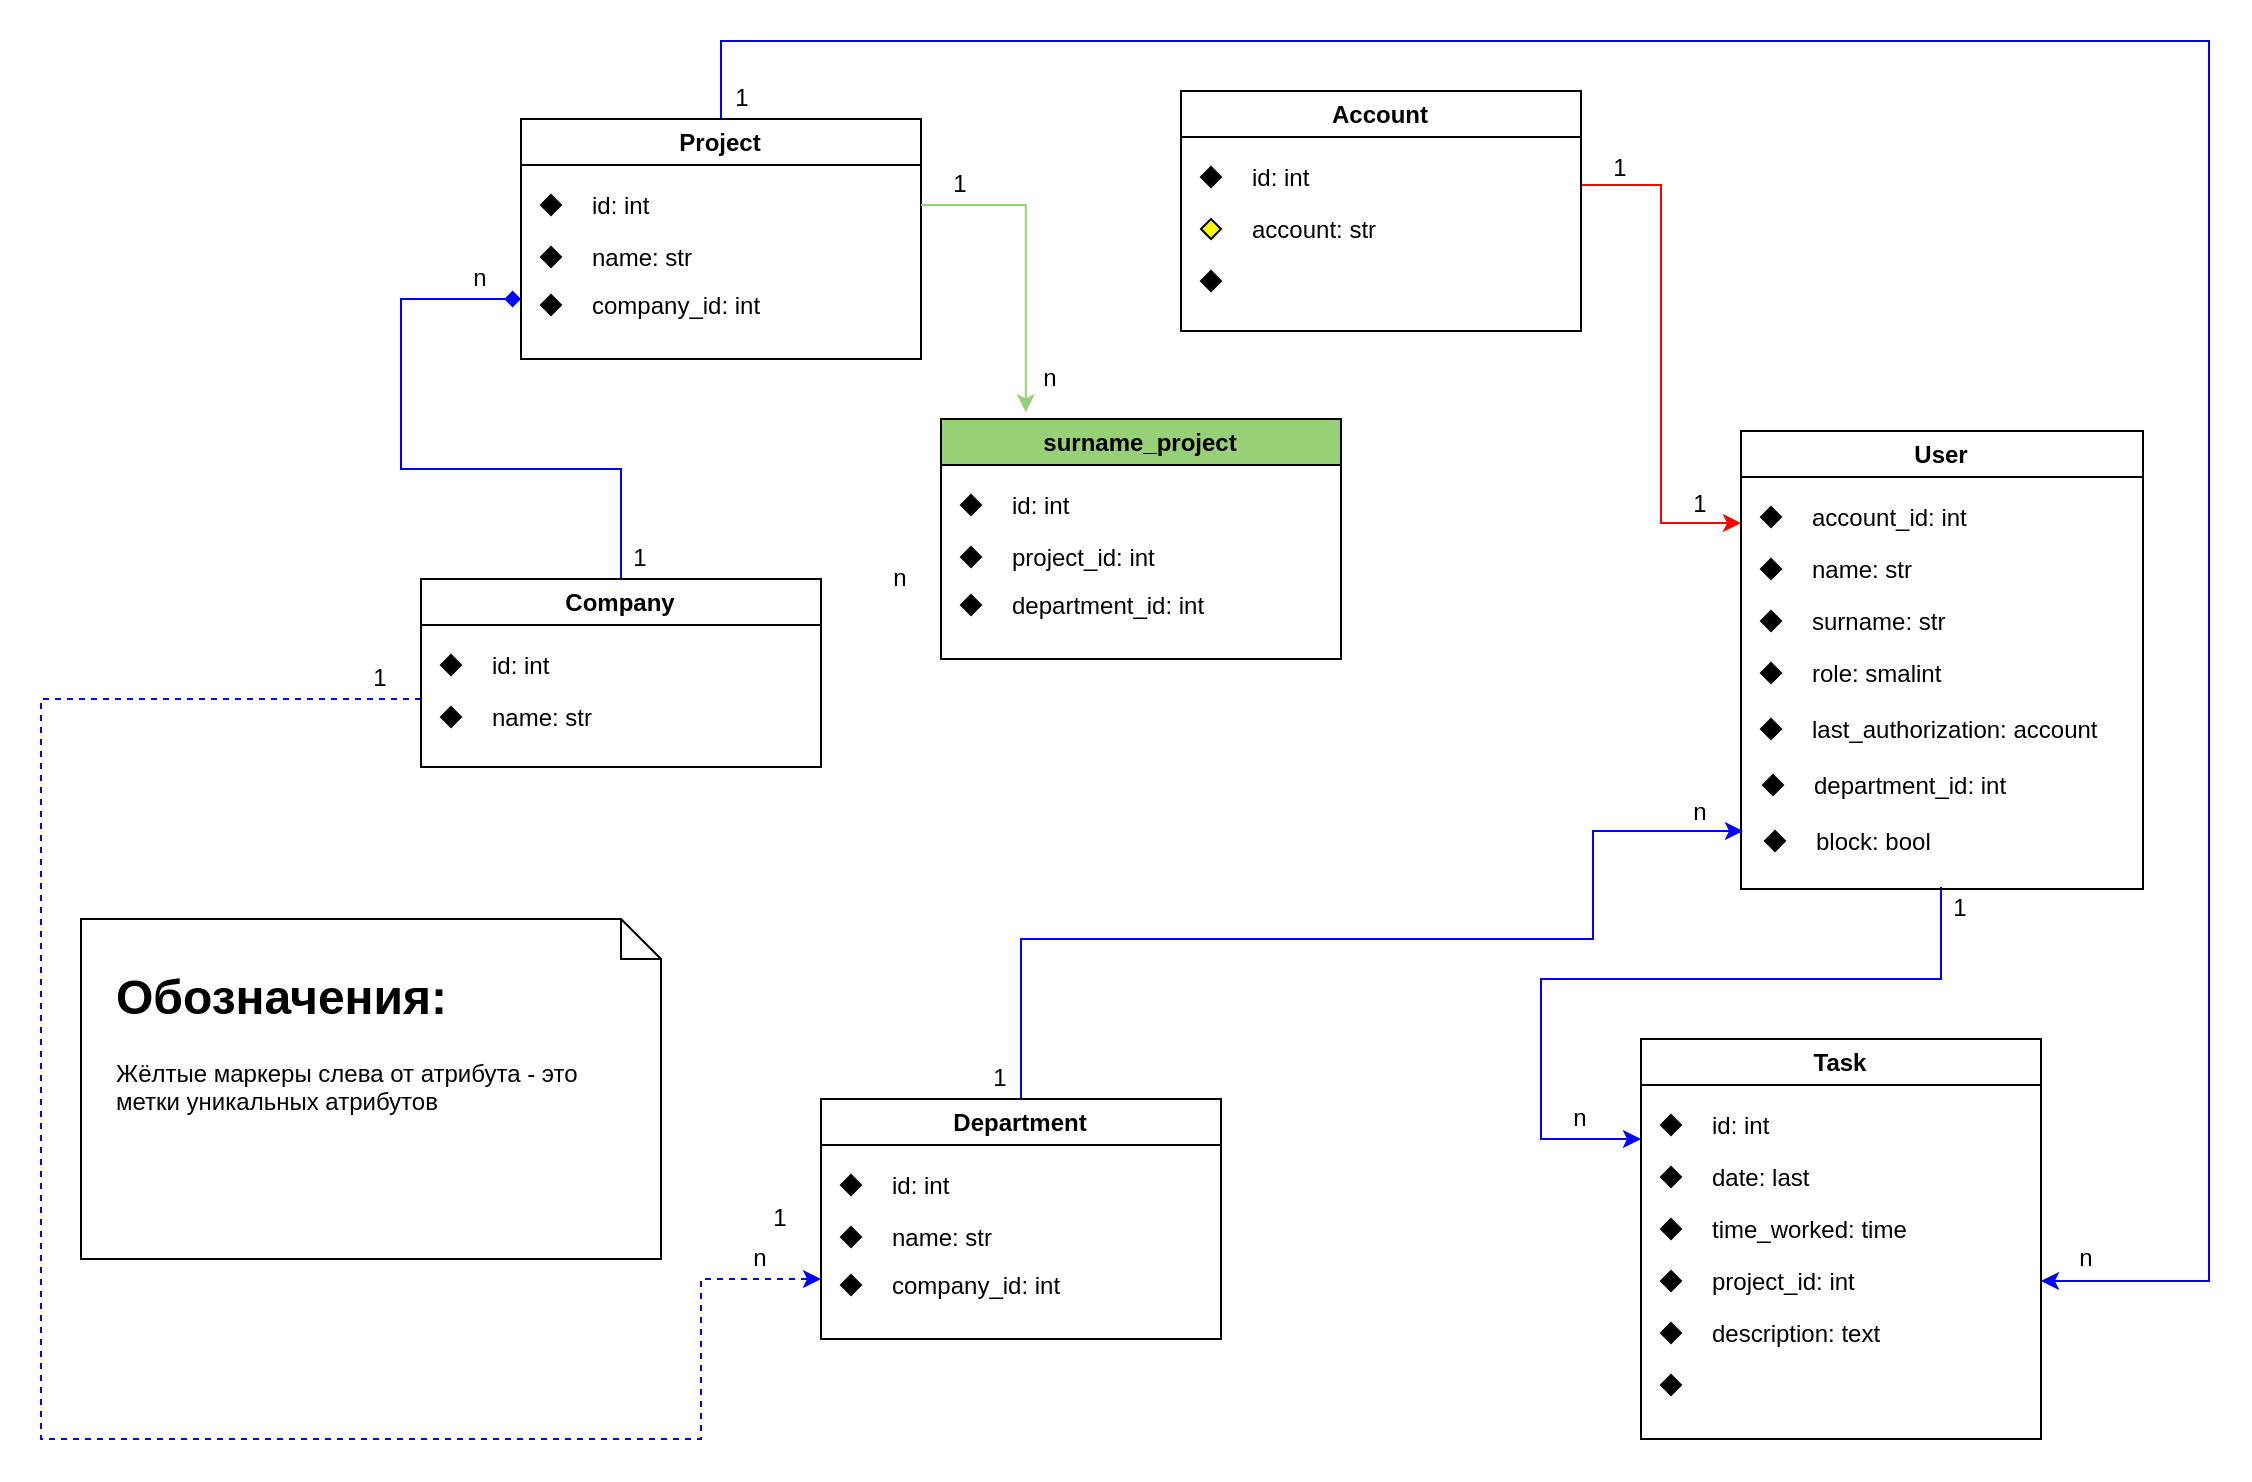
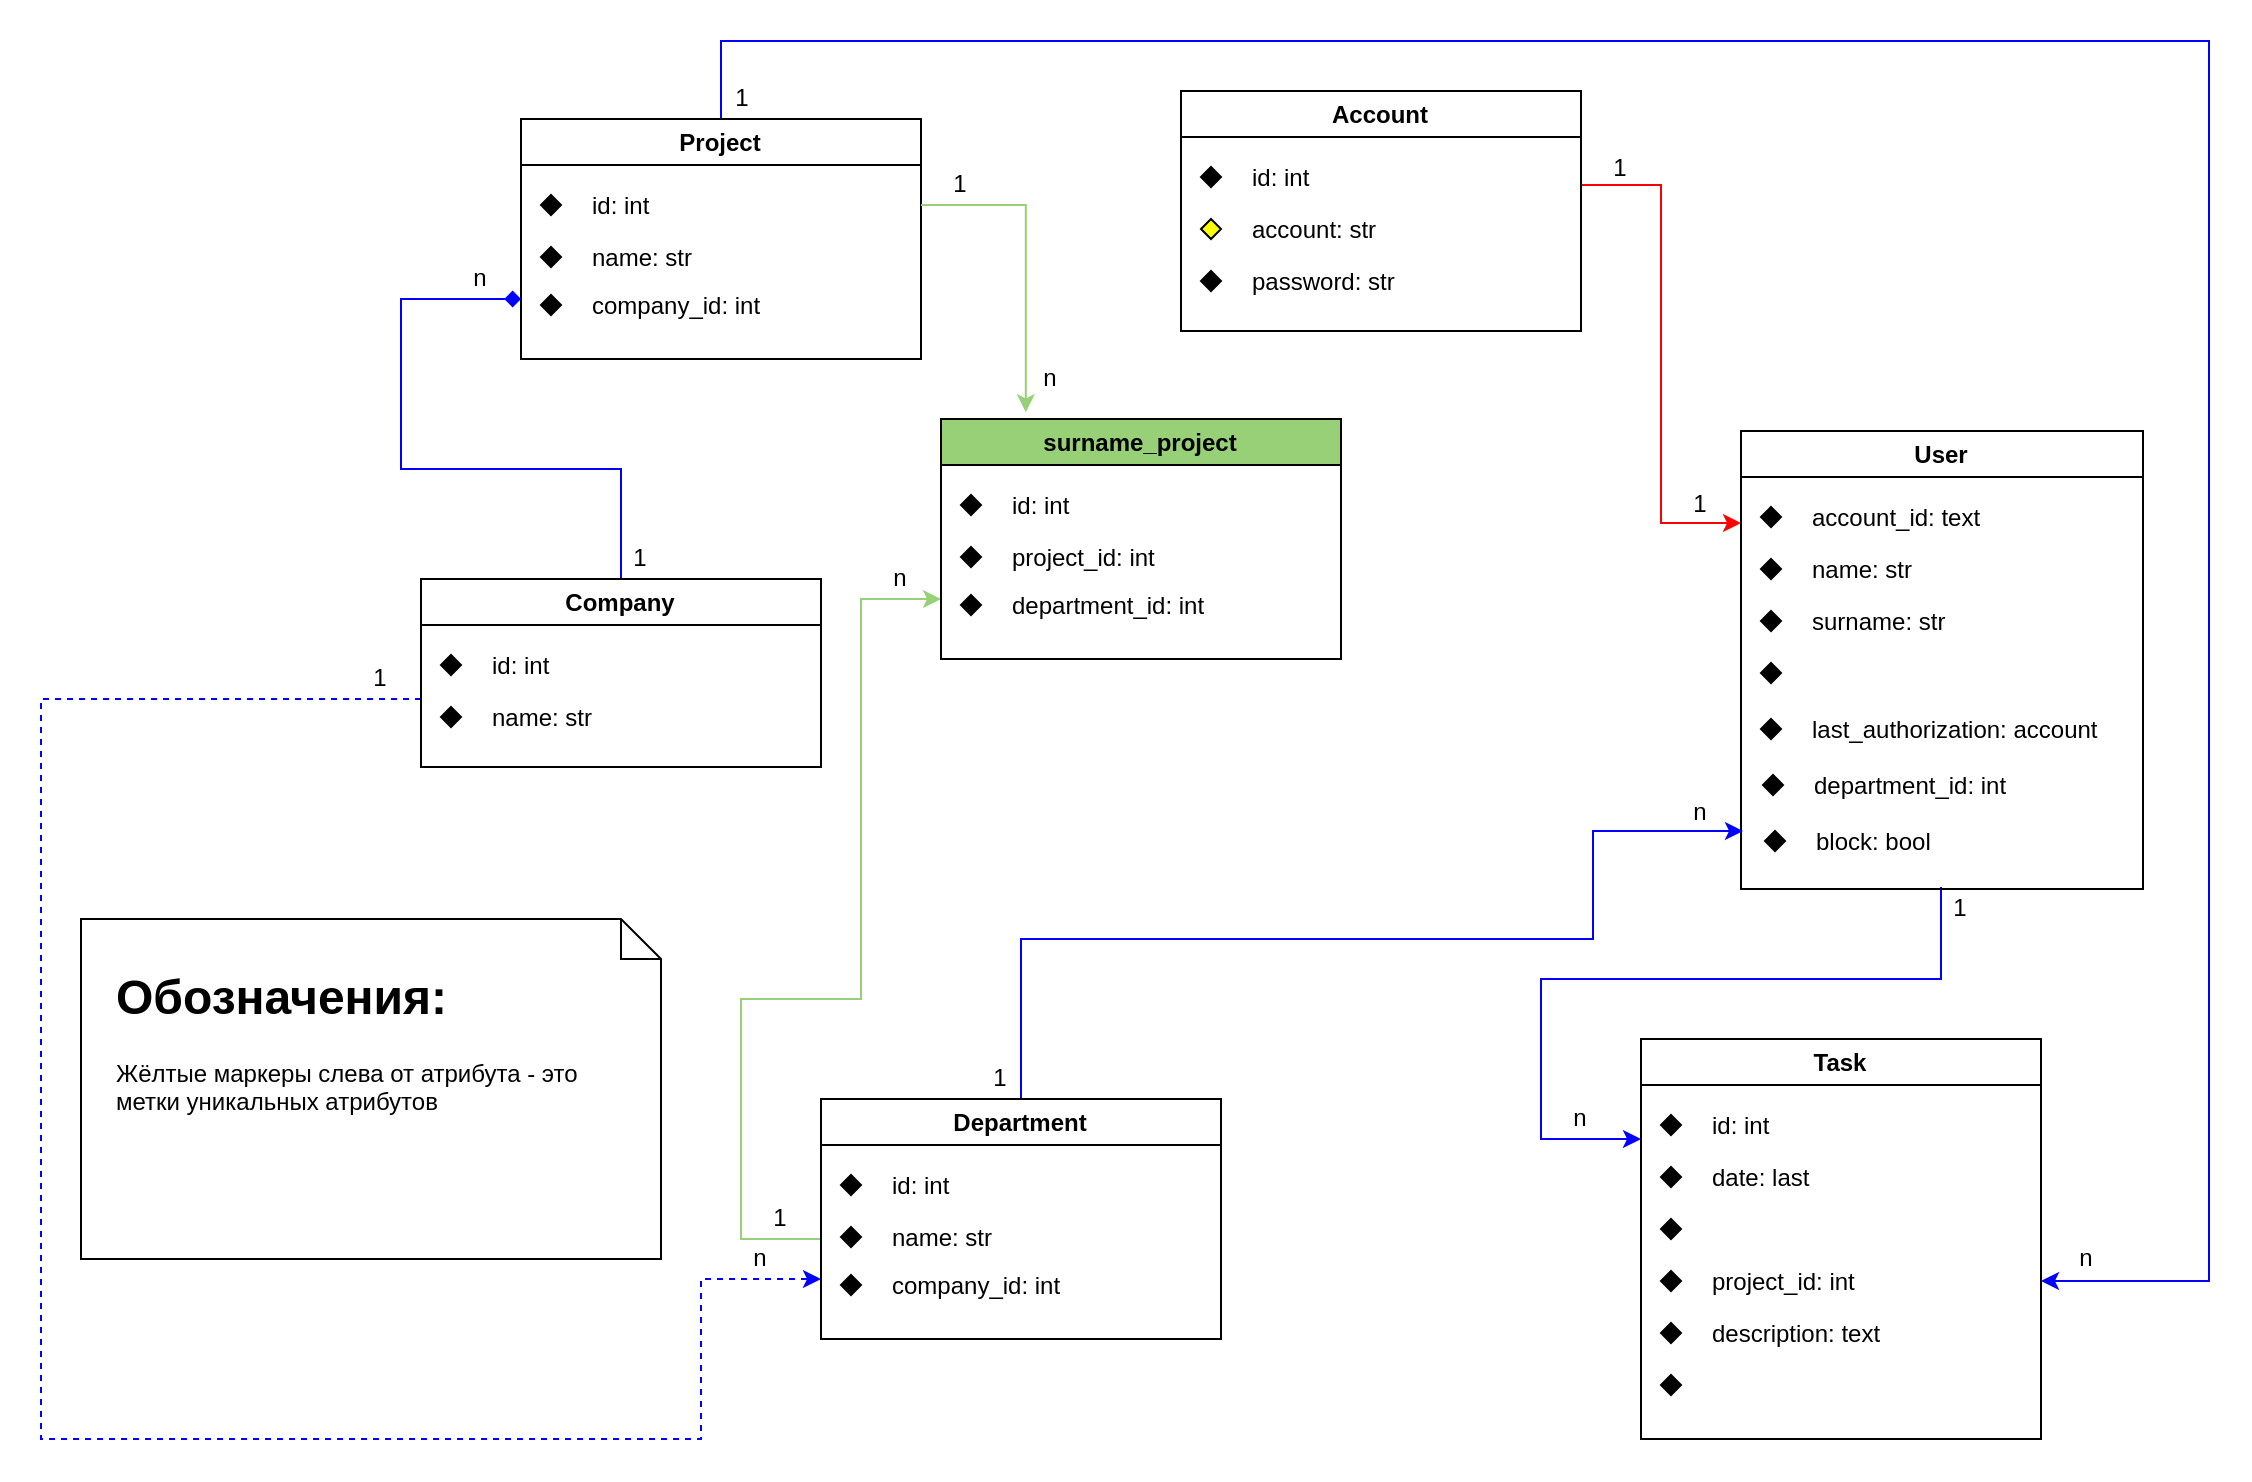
node "password: str": added
node "account_id: int": label "account_id: int" -> "account_id: text"
node "role: smalint": removed
edge "Department" -> "surname_project": added
node "time_worked: time": removed
